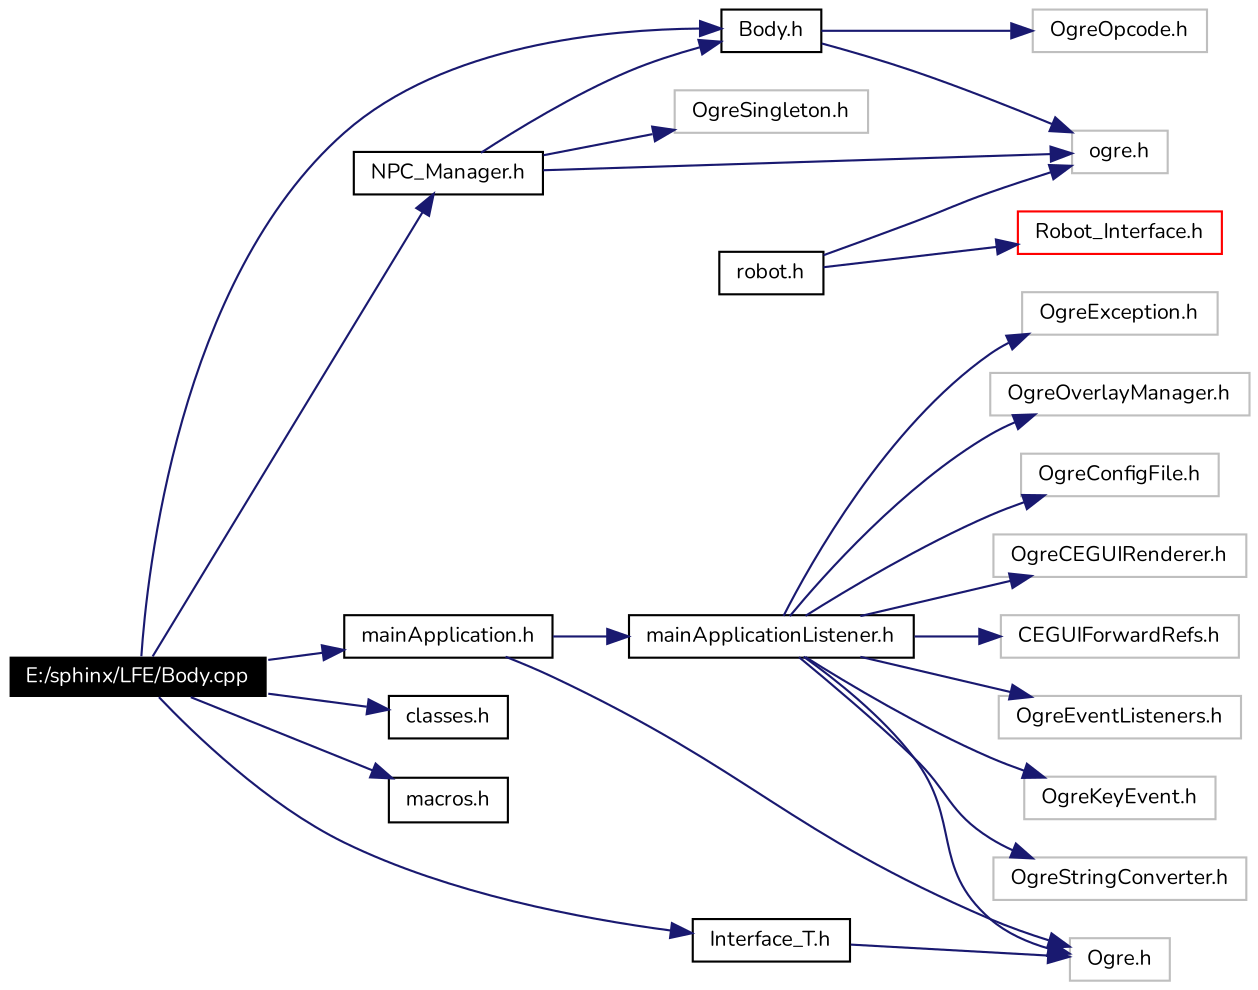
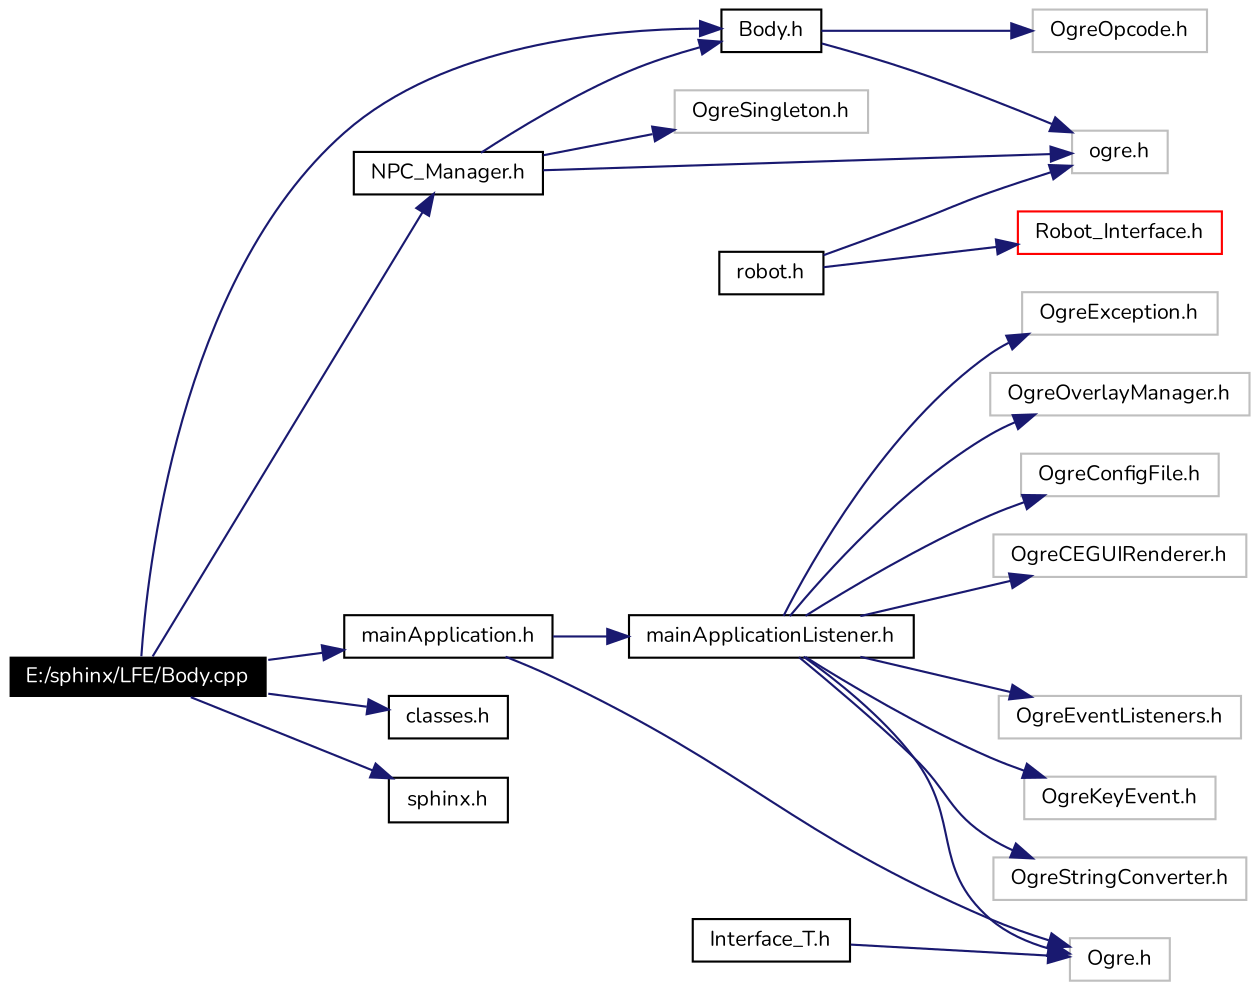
node "CEGUIForwardRefs.h": removed
node "macros.h": label "macros.h" -> "sphinx.h"
edge "E:/sphinx/LFE/Body.cpp" -> "Interface_T.h": removed
